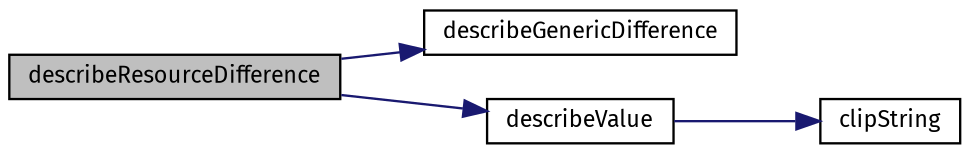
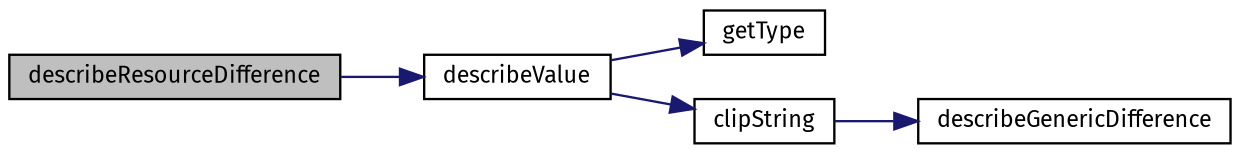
node "getType": added
edge "describeResourceDifference" -> "describeGenericDifference": now "clipString" -> "describeGenericDifference"
